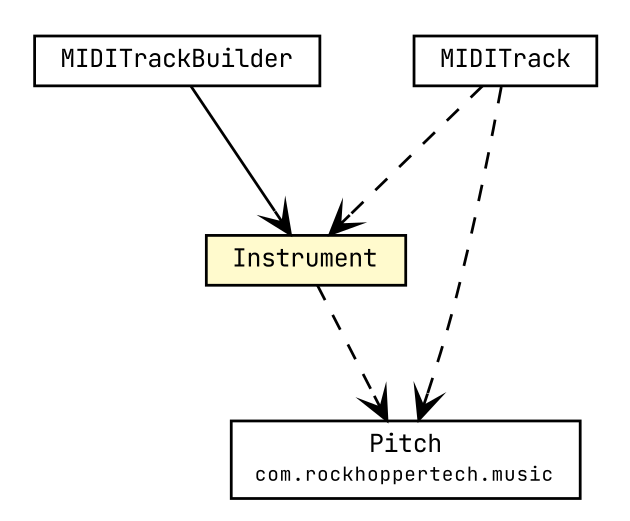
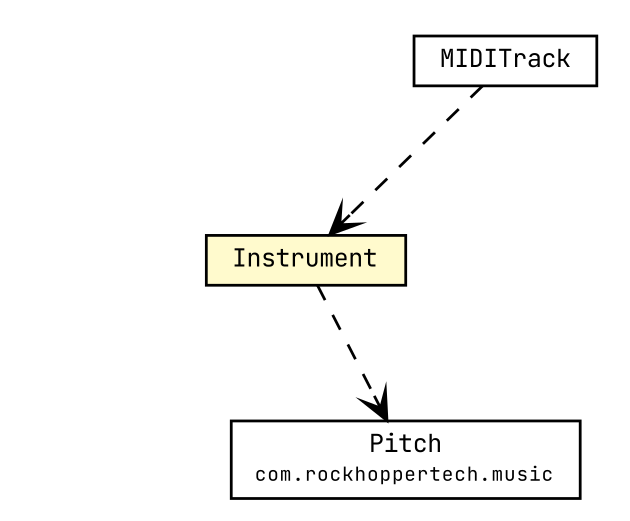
node "MIDITrackBuilder": removed
edge "MIDITrack" -> "Pitch": removed
